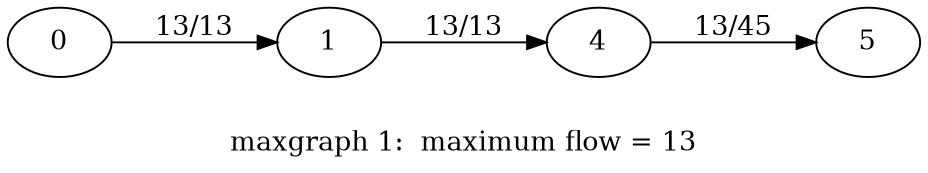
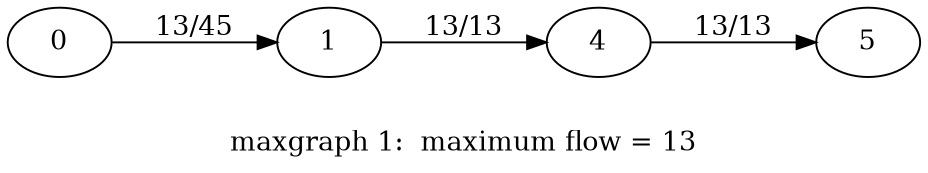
edge "0" -> "1": label " 13/13 " -> " 13/45 "
edge "4" -> "5": label " 13/45 " -> " 13/13 "
